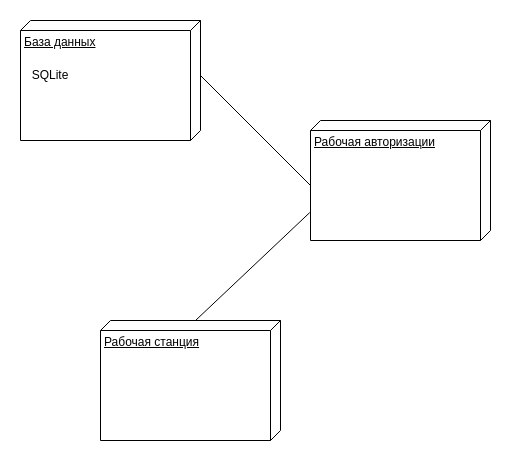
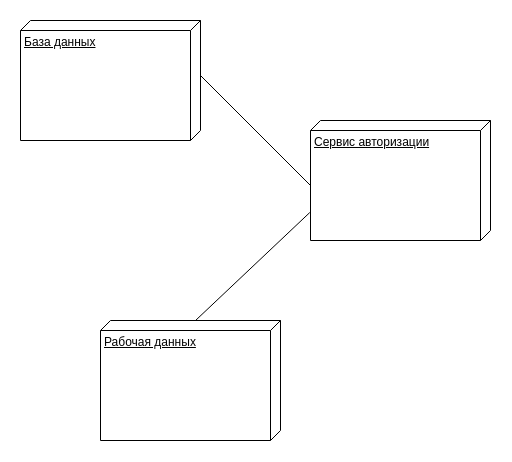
node "SQLite": removed
node "Рабочая авторизации": label "Рабочая авторизации" -> "Сервис авторизации"
node "Рабочая станция": label "Рабочая станция" -> "Рабочая данных"
